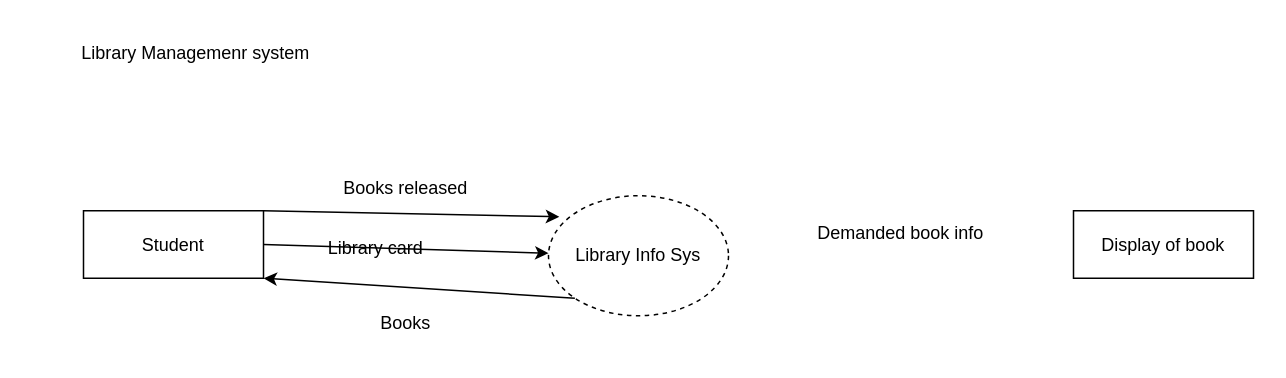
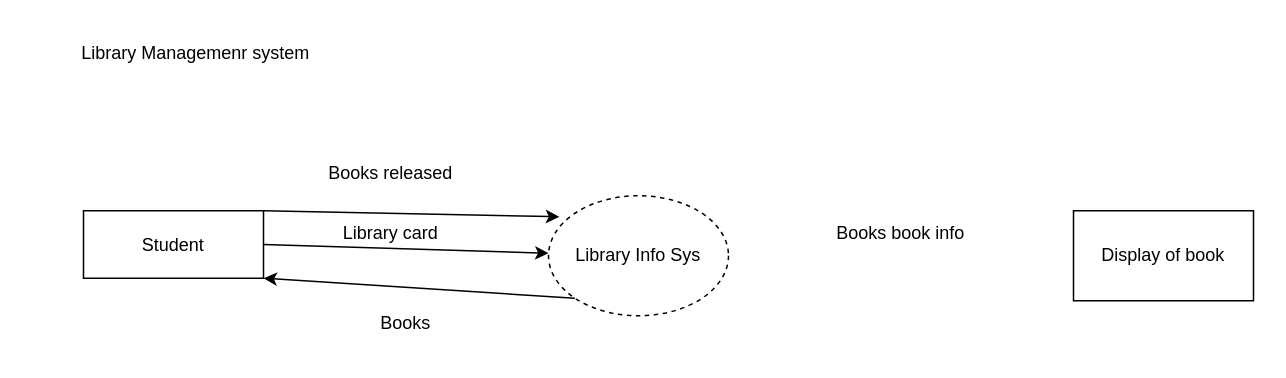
node "Books released": moved (406, 188) -> (391, 173)
node "Demanded book info": label "Demanded book info" -> "Books book info"
node "Display of book": size 180x68 -> 180x90
node "Library card": moved (376, 248) -> (391, 233)
